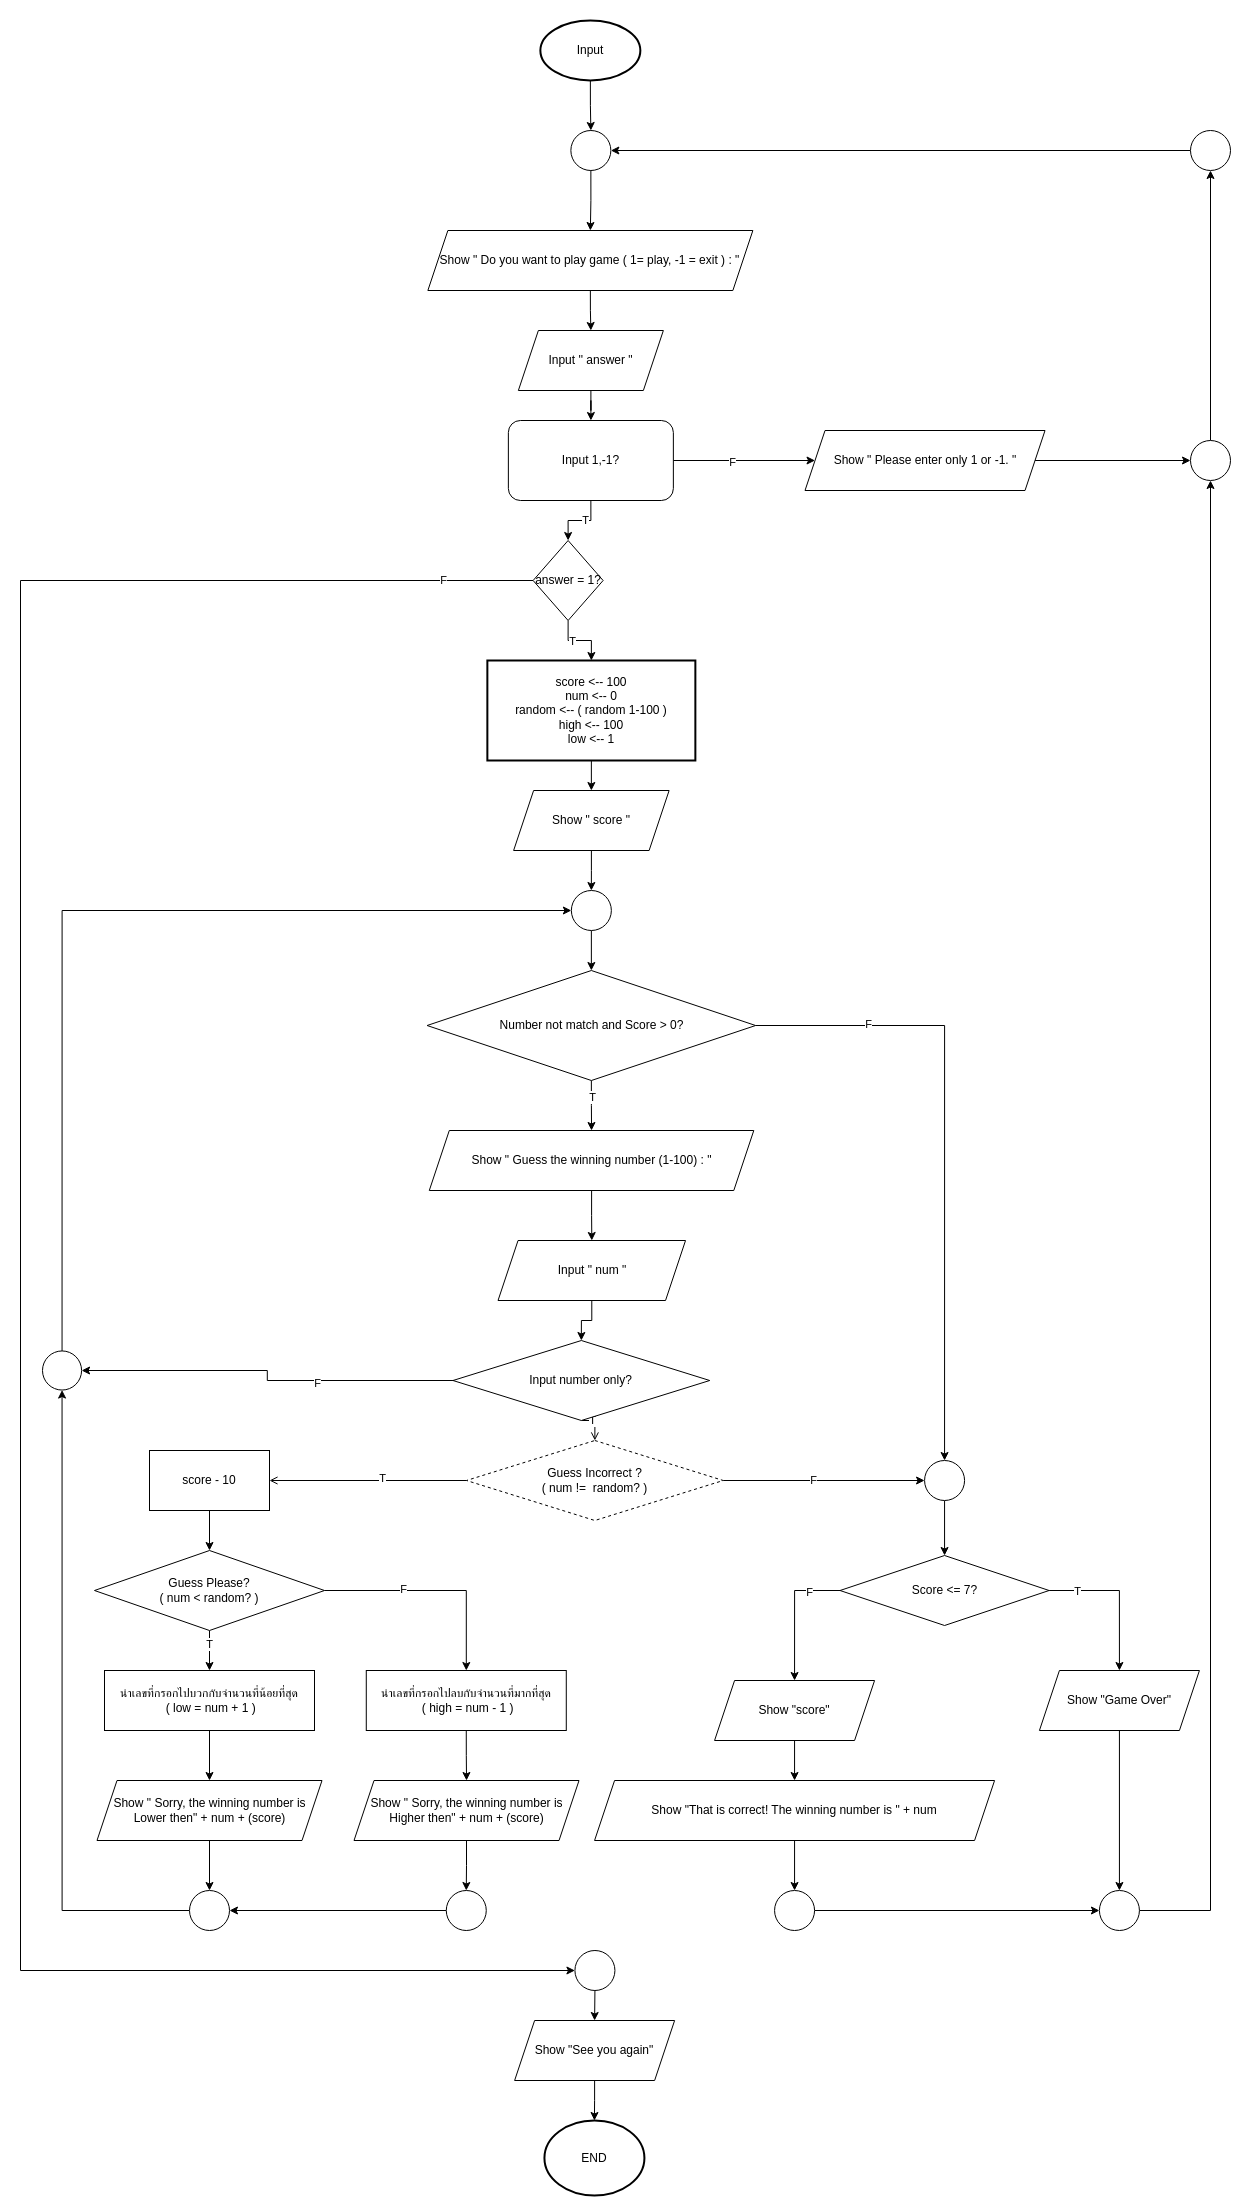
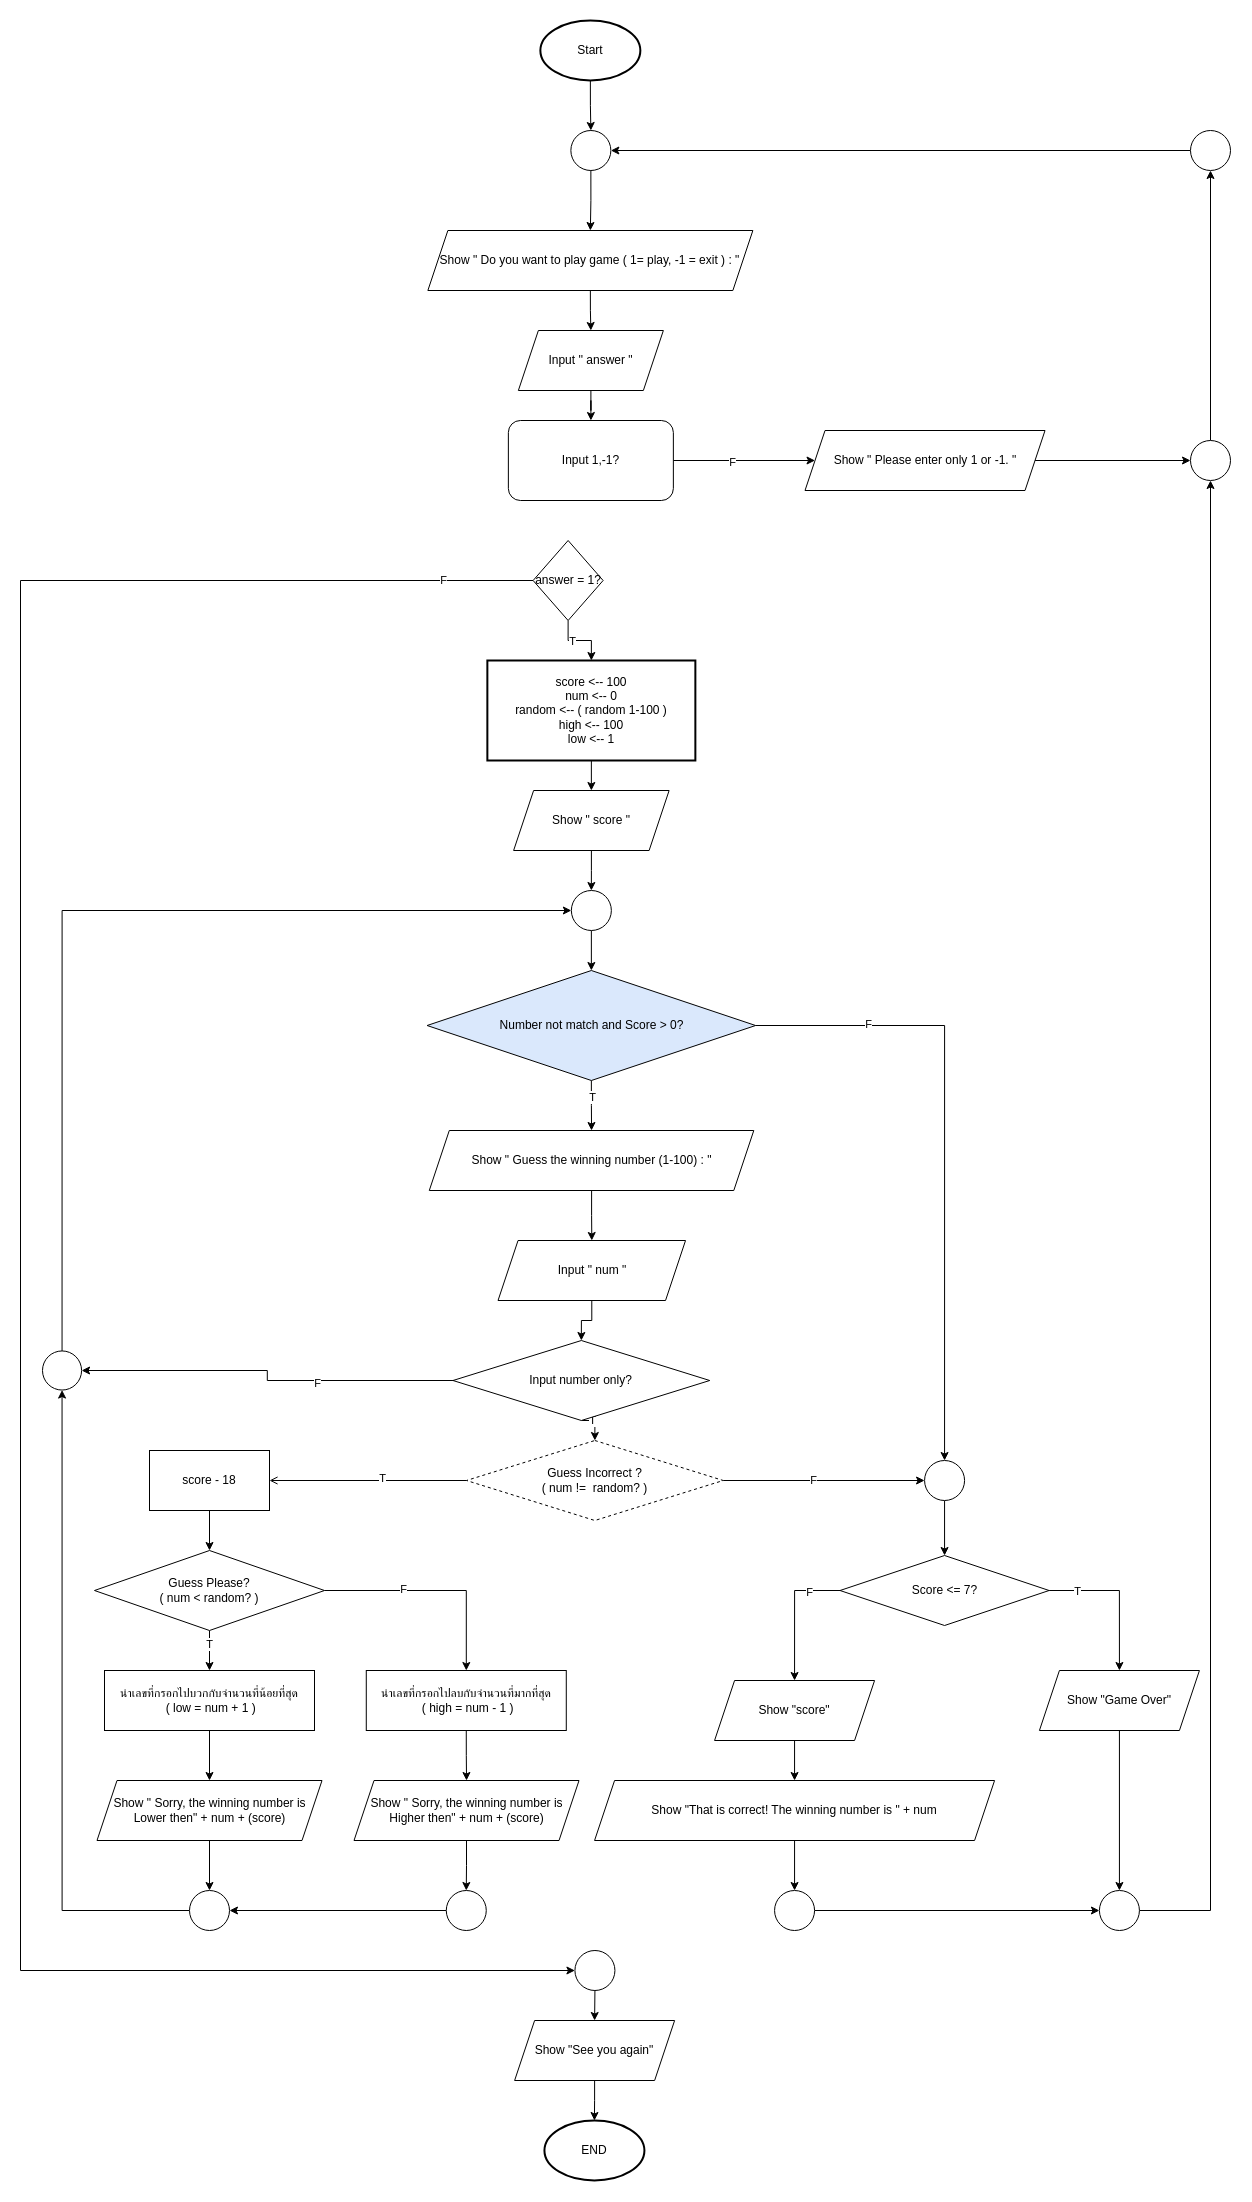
node "Input": label "Input" -> "Start"
edge "Input 1,-1?" -> "answer = 1?": removed, label "T"
node "Number not match and Score > 0?": fillcolor #ffffff -> #dae8fc
edge "Input number only?" -> "Guess Incorrect ? ( num != random? )": arrowhead open -> classic
node "score - 10": label "score - 10" -> "score - 18"
node "END": size 100x75 -> 100x60
